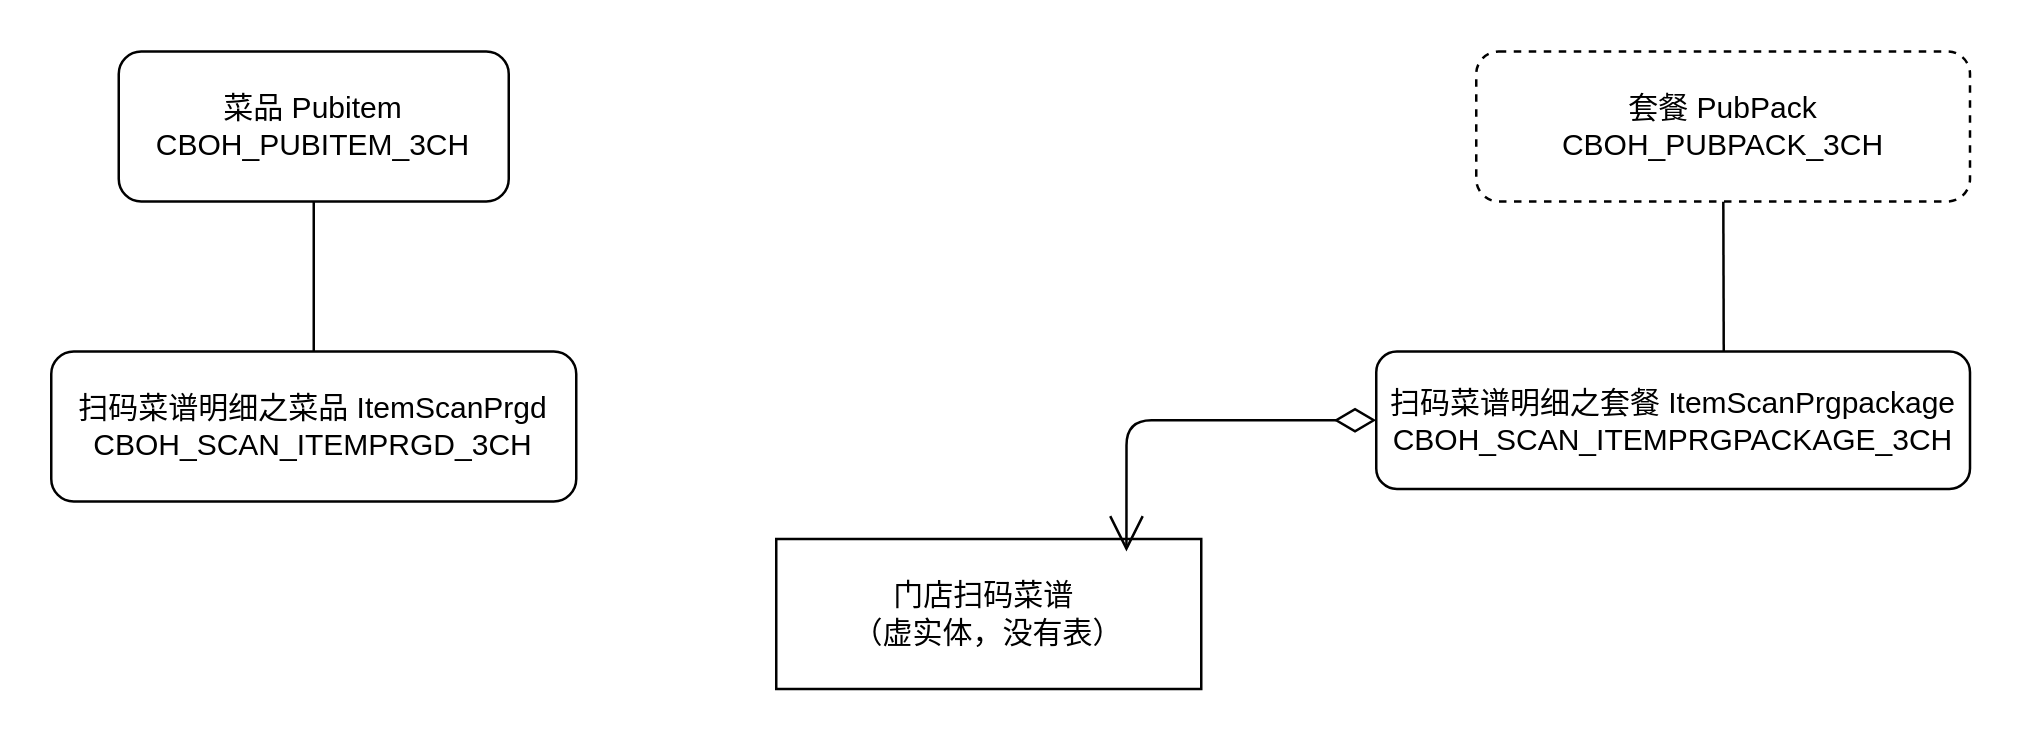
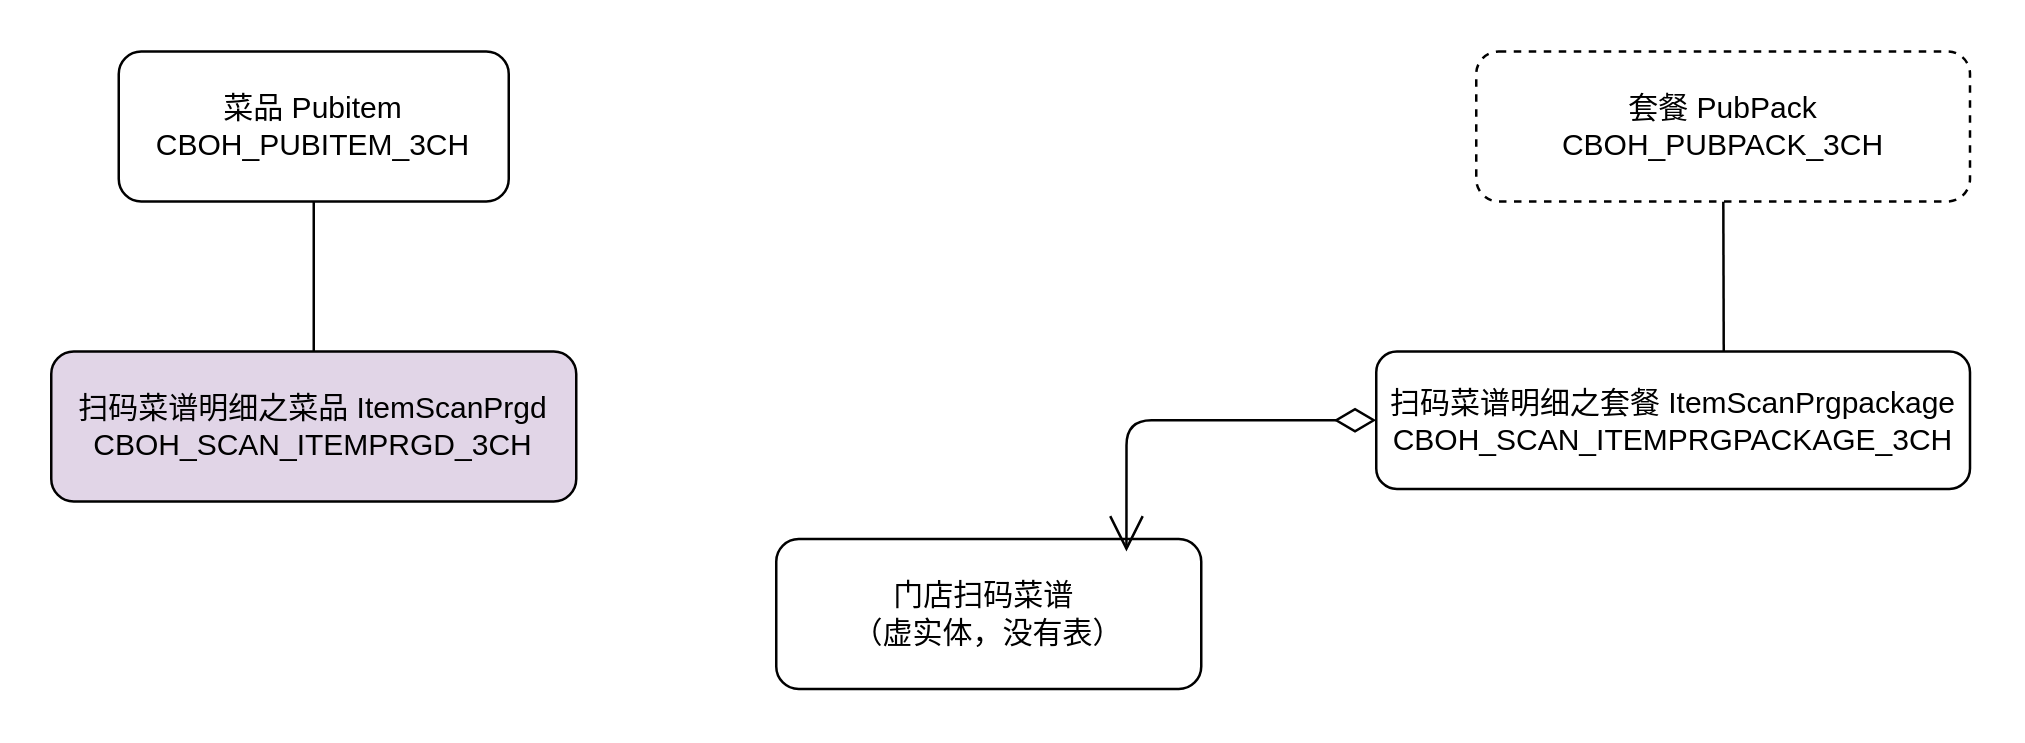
node "扫码菜谱明细之菜品 ItemScanPrgd CBOH_SCAN_ITEMPRGD_3CH": fillcolor #ffffff -> #e1d5e7
node "门店扫码菜谱 （虚实体，没有表）": shape rectangle -> rounded rectangle
